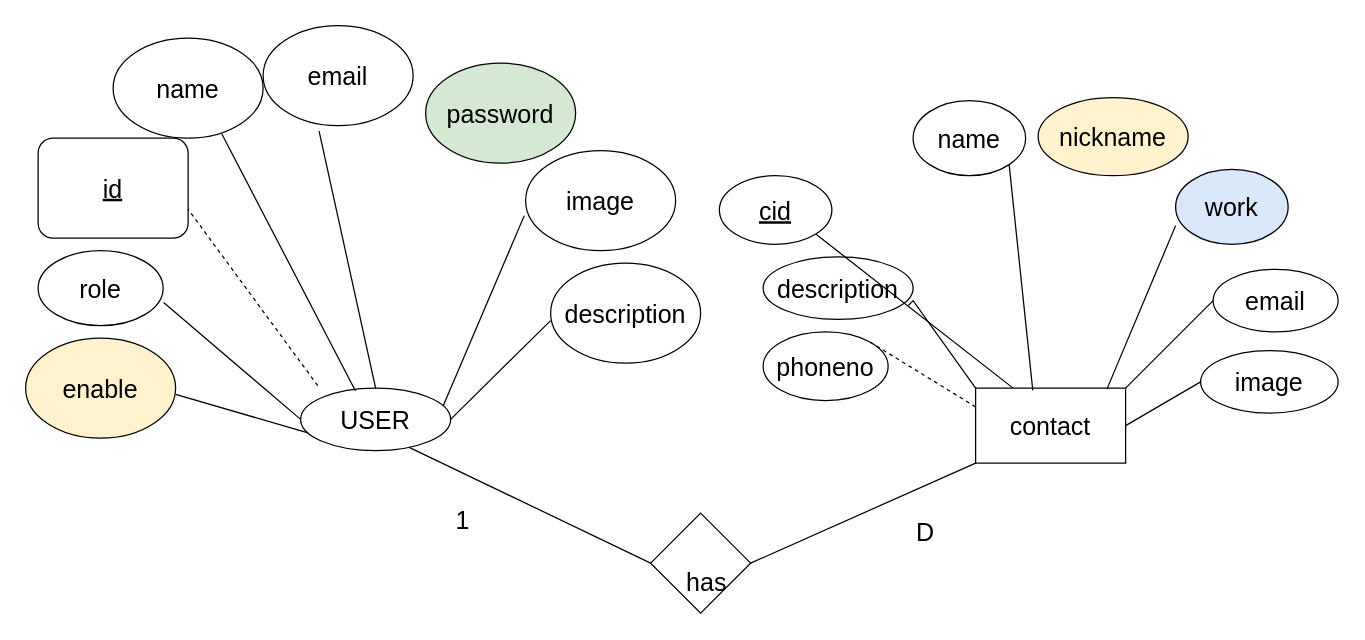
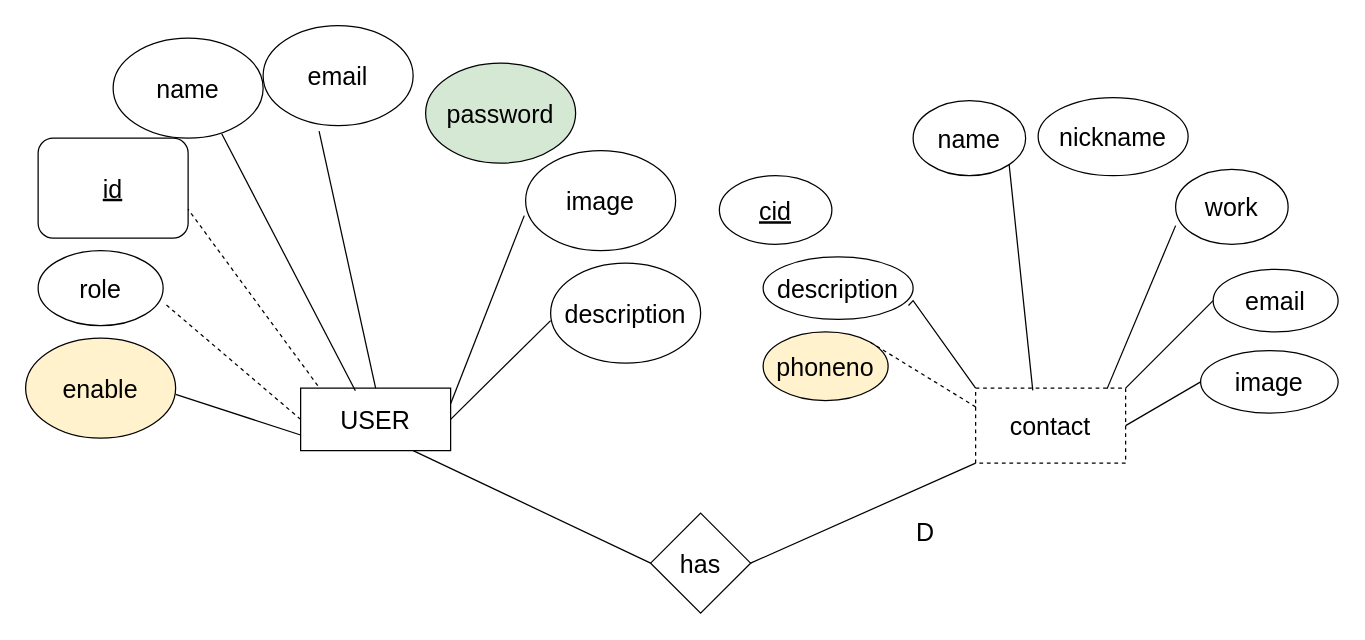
node "nickname": fillcolor #fff2cc -> #ffffff
node "work": fillcolor #dae8fc -> #ffffff
edge "cid" -- "contact": removed
edge "role" -- "USER": style solid -> dashed
node "phoneno": fillcolor #ffffff -> #fff2cc
node "USER": shape ellipse -> rectangle
node "contact": style solid -> dashed
node "1": removed
node "has": moved (707, 582) -> (701, 563)
